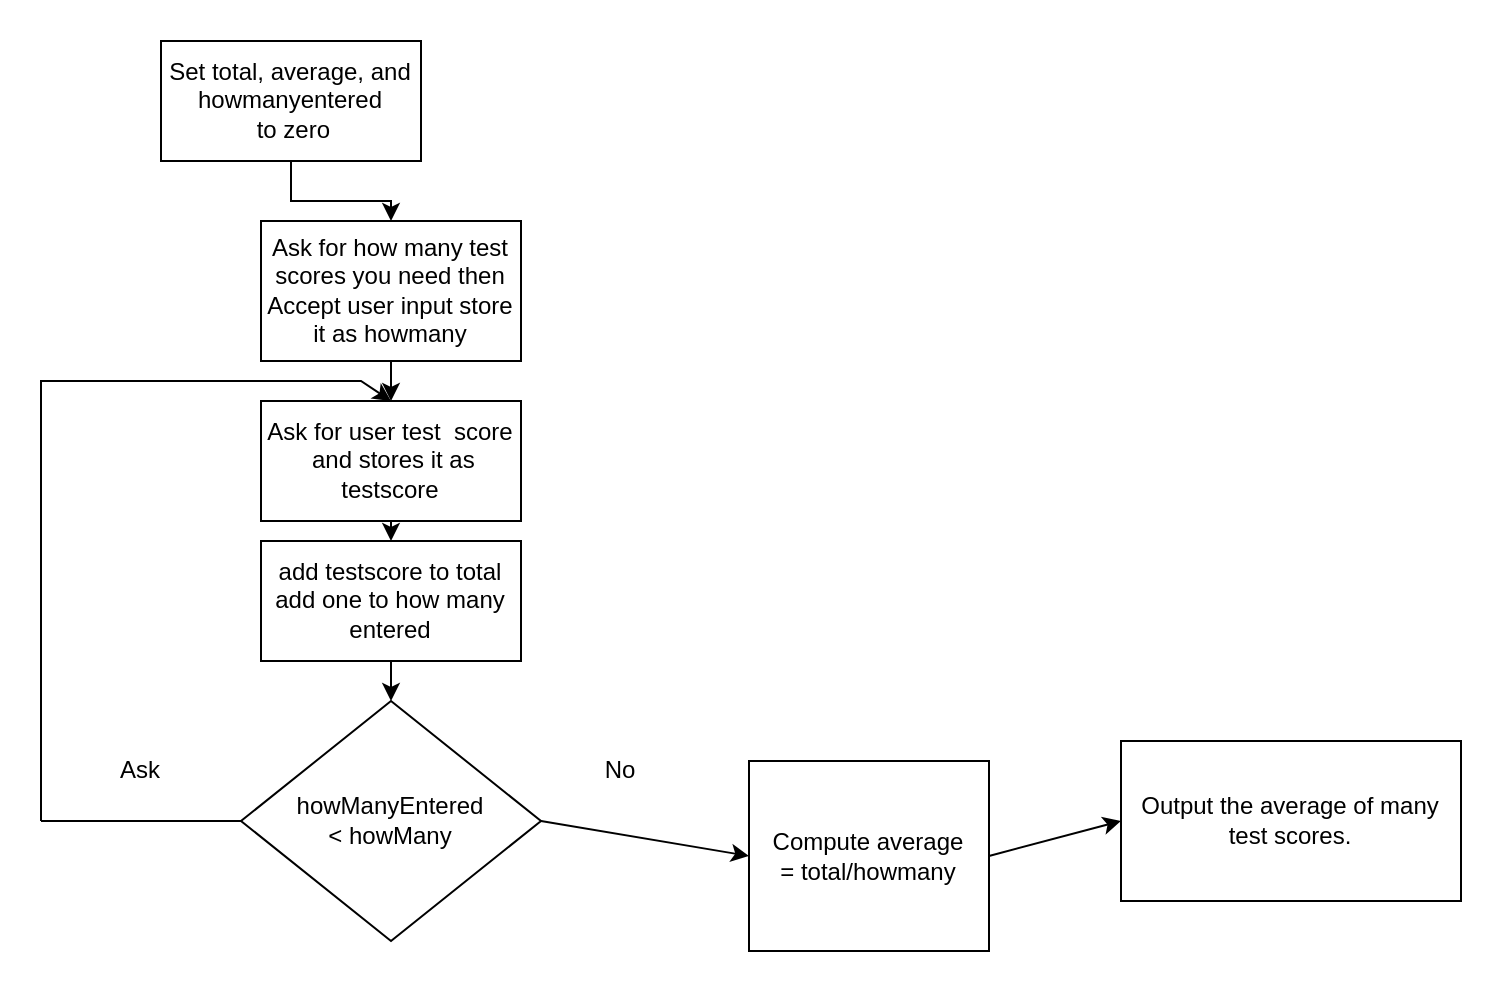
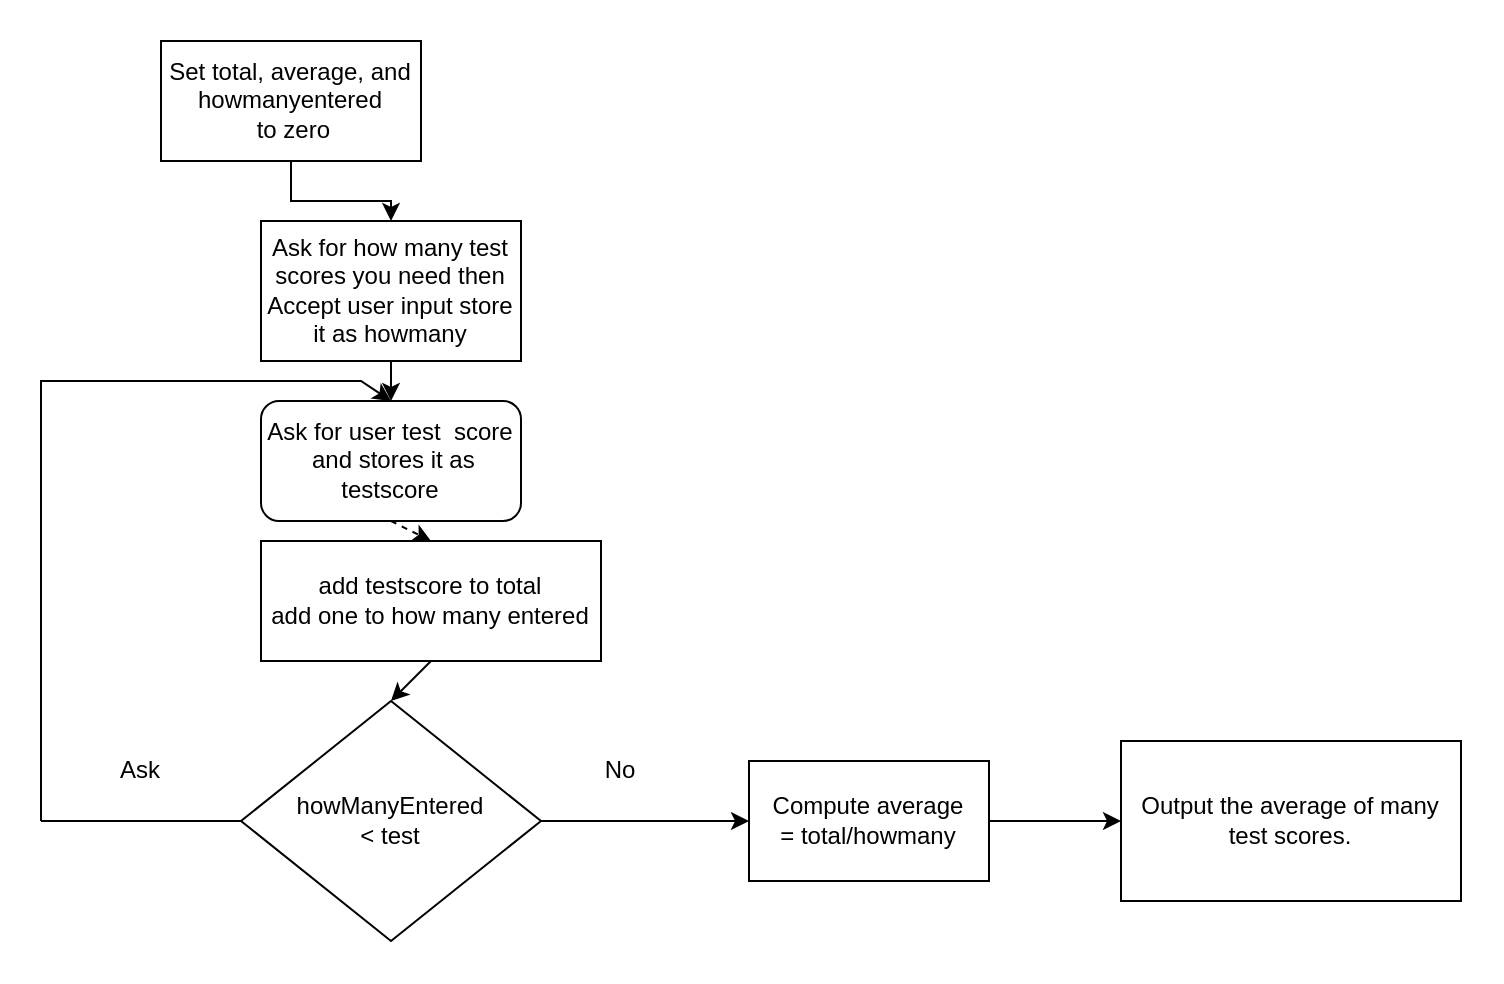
node "Ask for user test score and stores it as testscore": shape rectangle -> rounded rectangle
node "add testscore to total add one to how many entered": size 260x120 -> 340x120
node "howManyEntered < howMany": label "howManyEntered < howMany" -> "howManyEntered < test"
node "Compute average = total/howmany": size 240x190 -> 240x120
